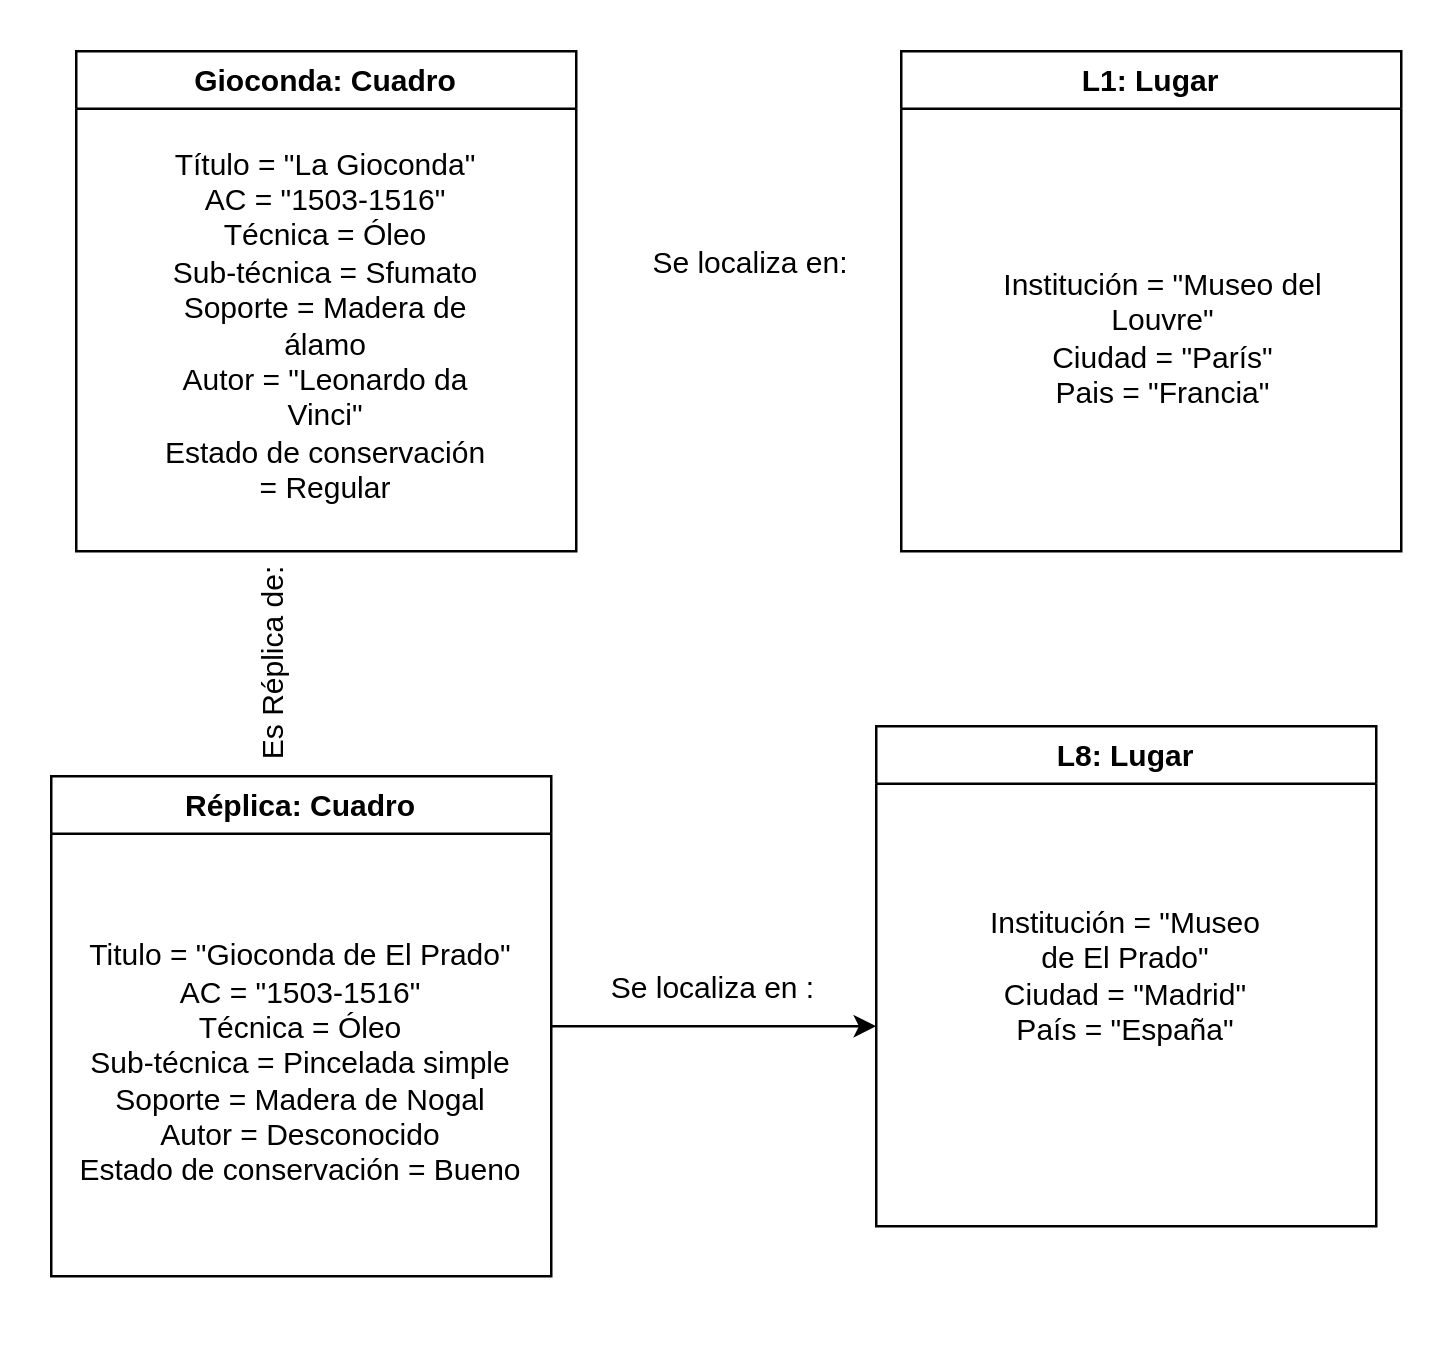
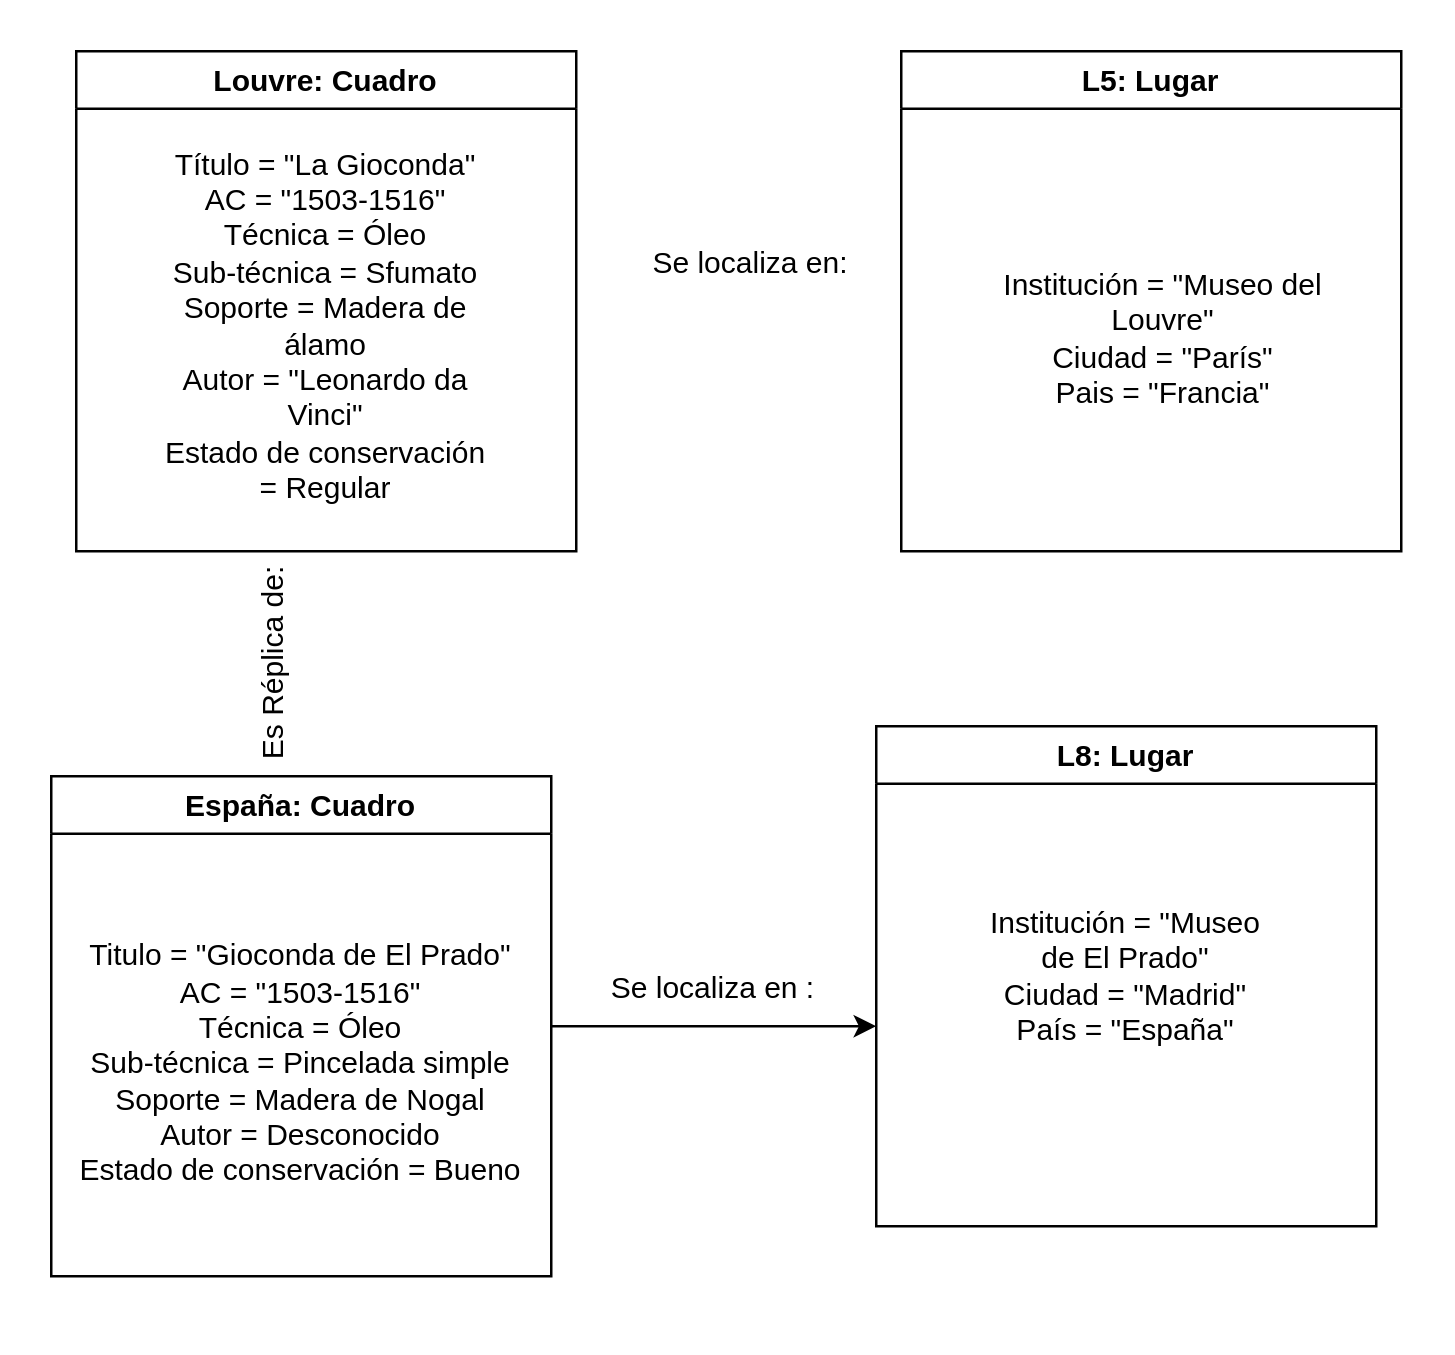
node "Gioconda: Cuadro": label "Gioconda: Cuadro" -> "Louvre: Cuadro"
node "L1: Lugar": label "L1: Lugar" -> "L5: Lugar"
node "Réplica: Cuadro": label "Réplica: Cuadro" -> "España: Cuadro"
